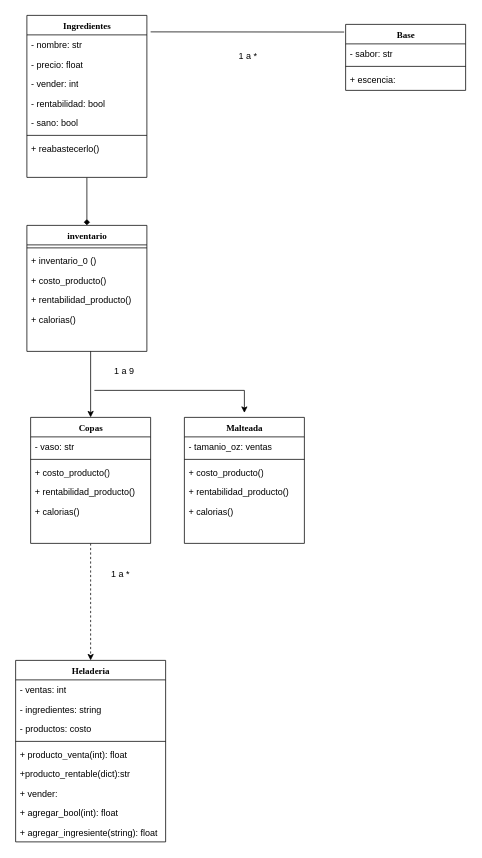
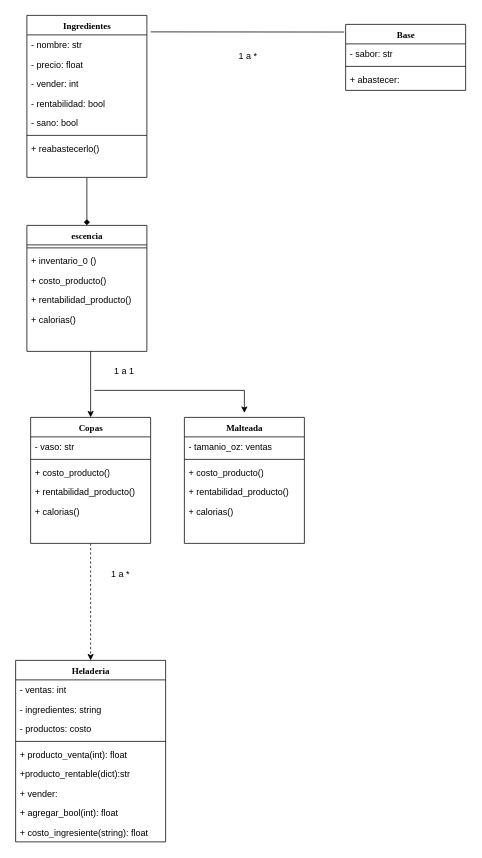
node "+ escencia:": label "+ escencia:" -> "+ abastecer:"
node "inventario": label "inventario" -> "escencia"
node "1 a 9": label "1 a 9" -> "1 a 1"
node "+ agregar_ingresiente(string): float": label "+ agregar_ingresiente(string): float" -> "+ costo_ingresiente(string): float"
